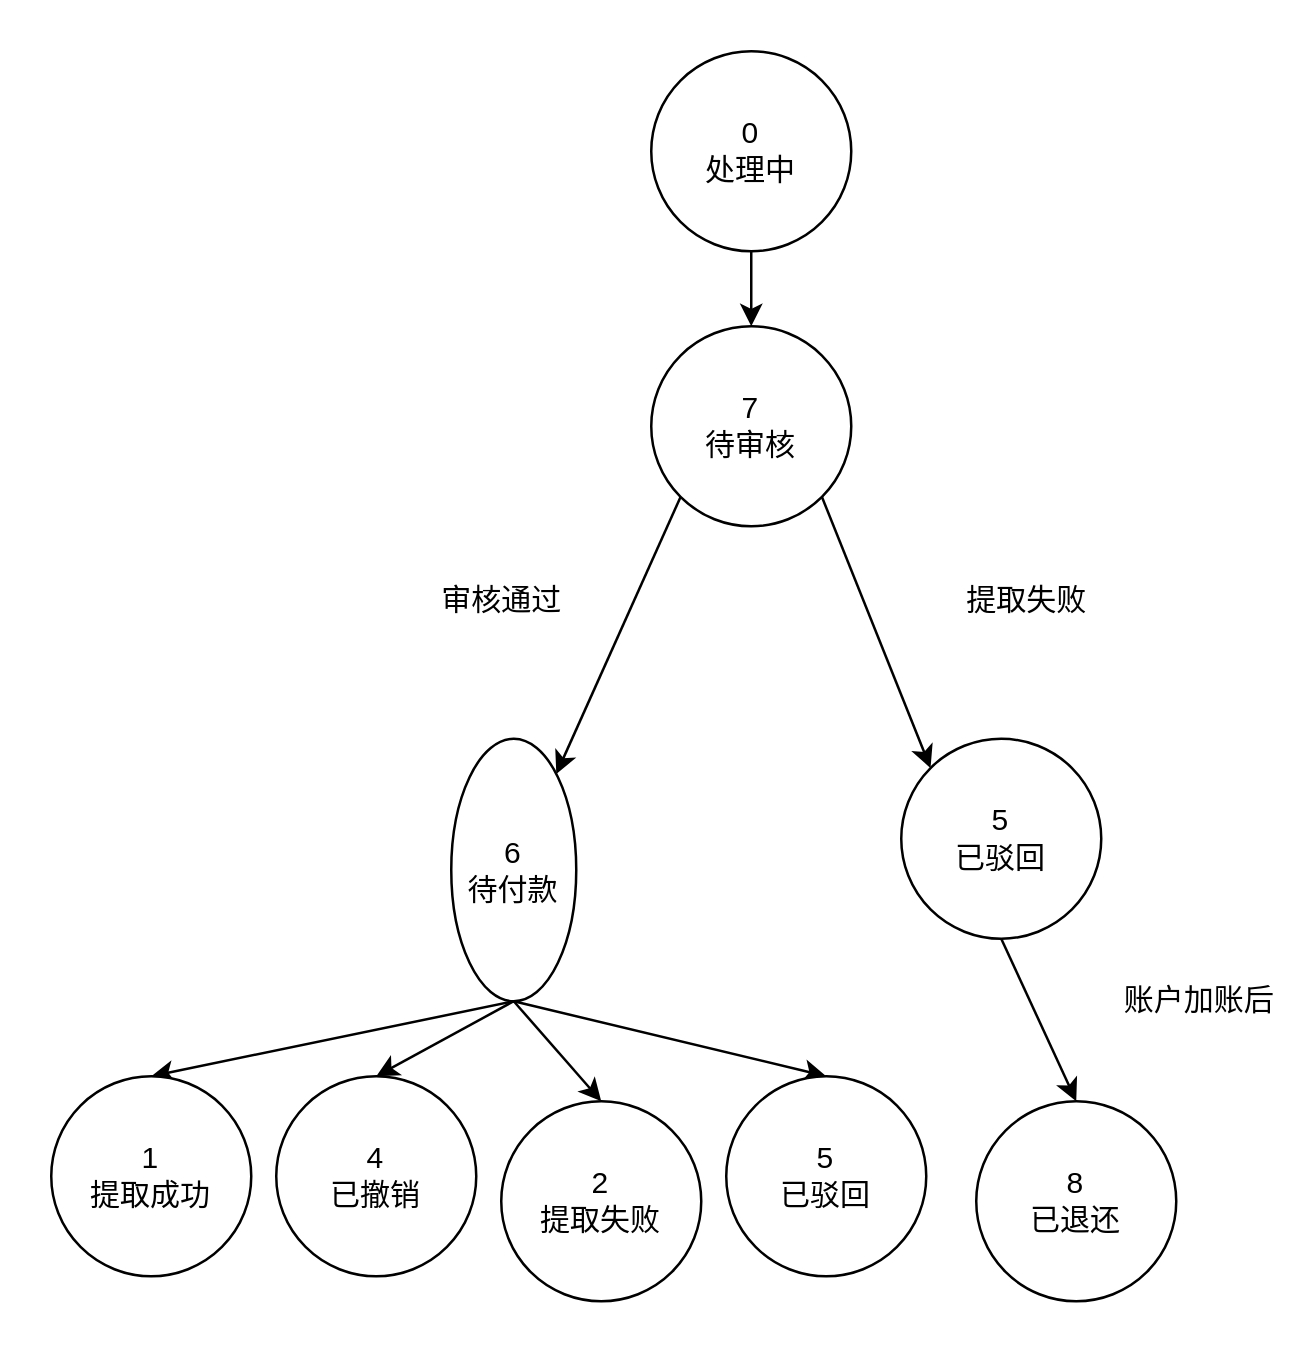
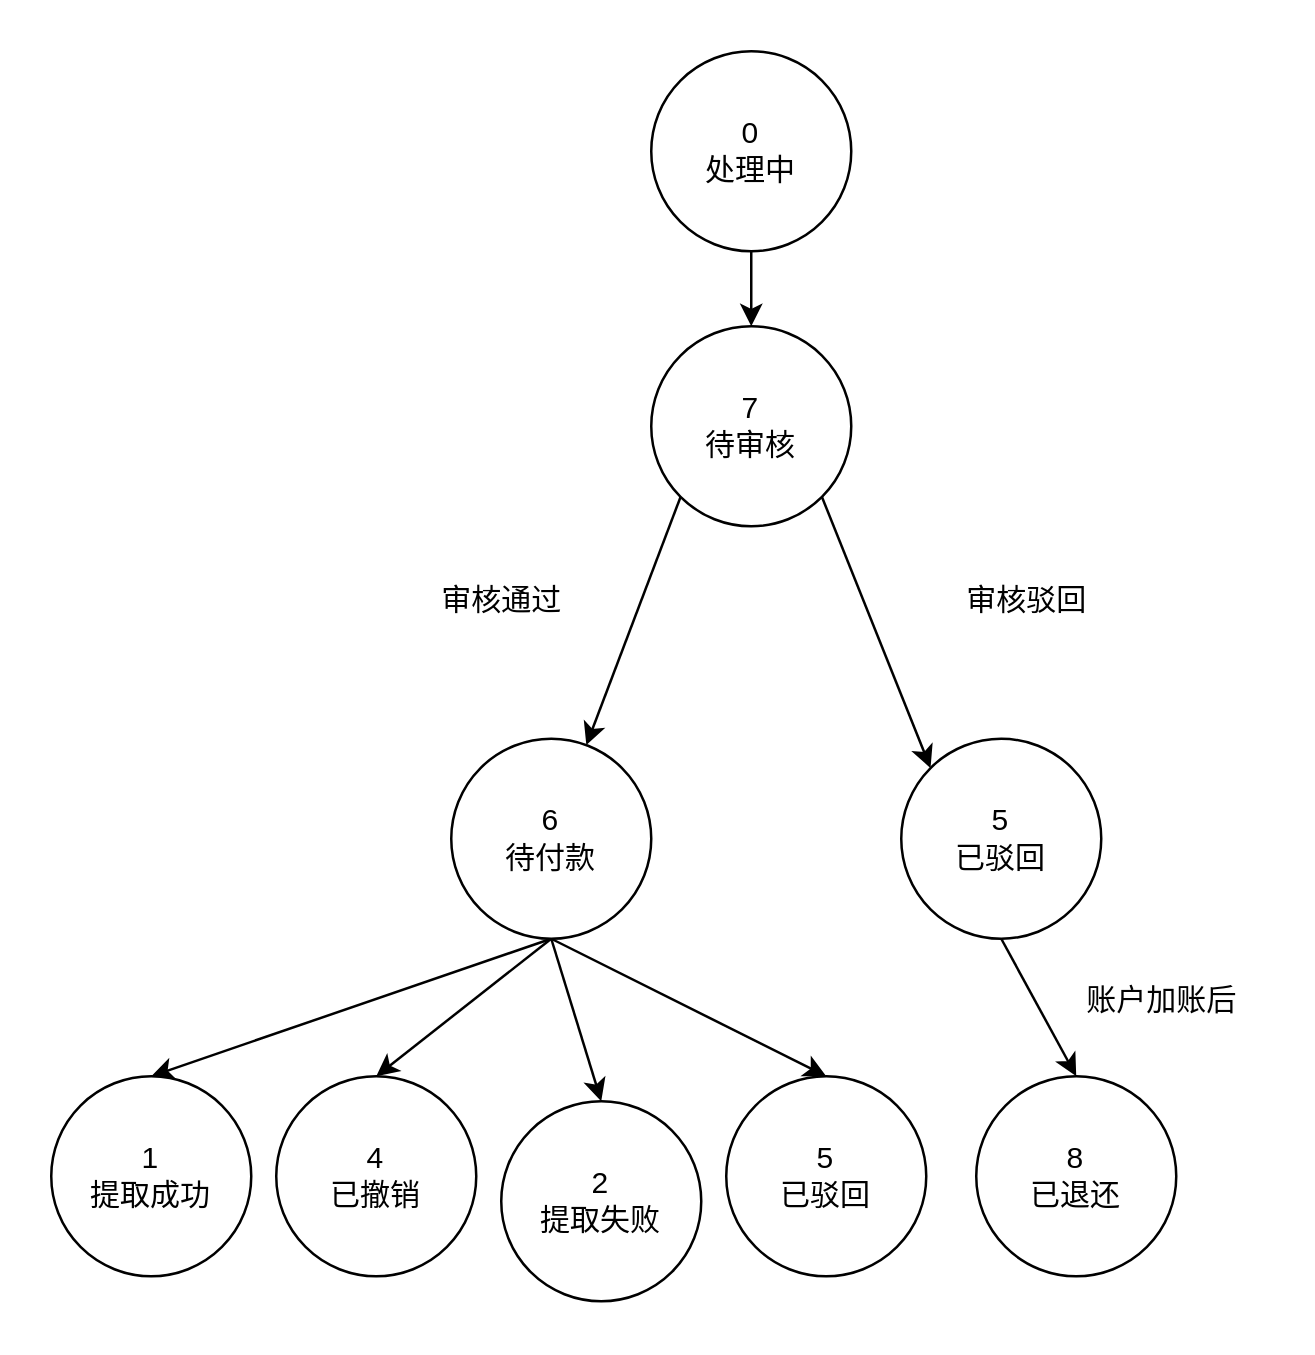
node "提取失败": label "提取失败" -> "审核驳回"
node "6 待付款": size 125x263 -> 200x200
node "账户加账后": moved (1199, 1001) -> (1161, 1001)
node "8 已退还": moved (1076, 1201) -> (1076, 1176)
